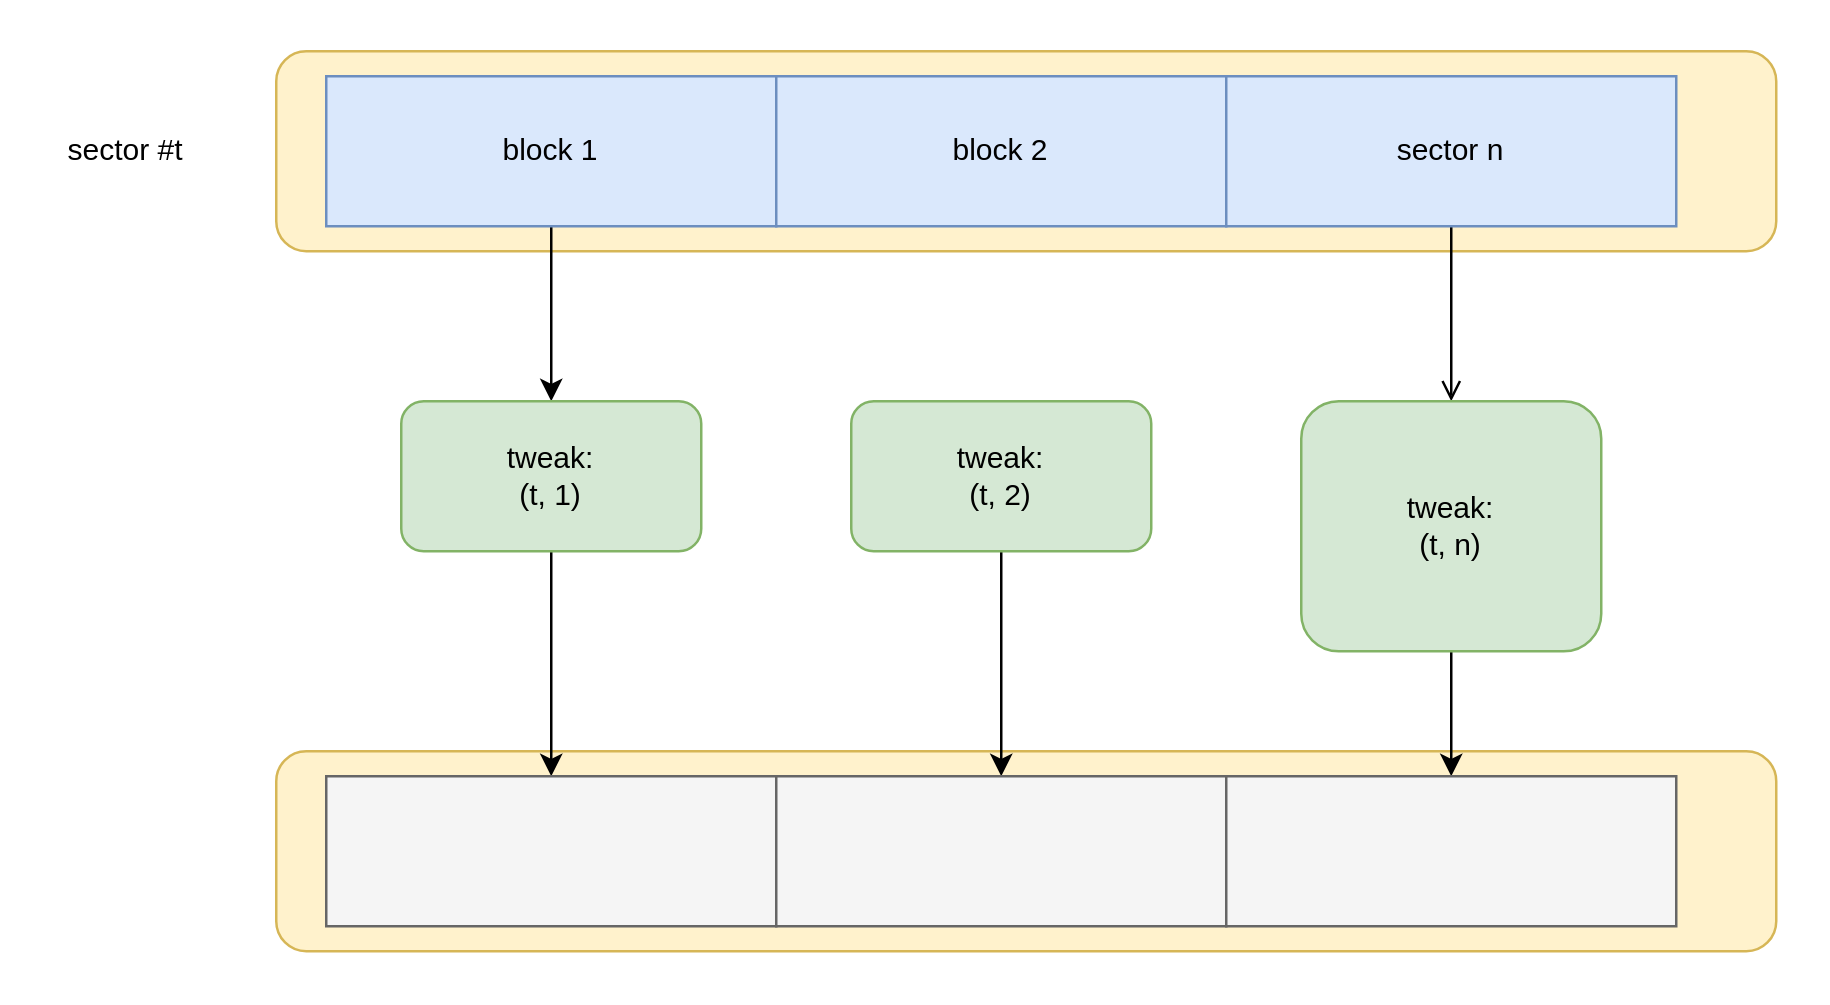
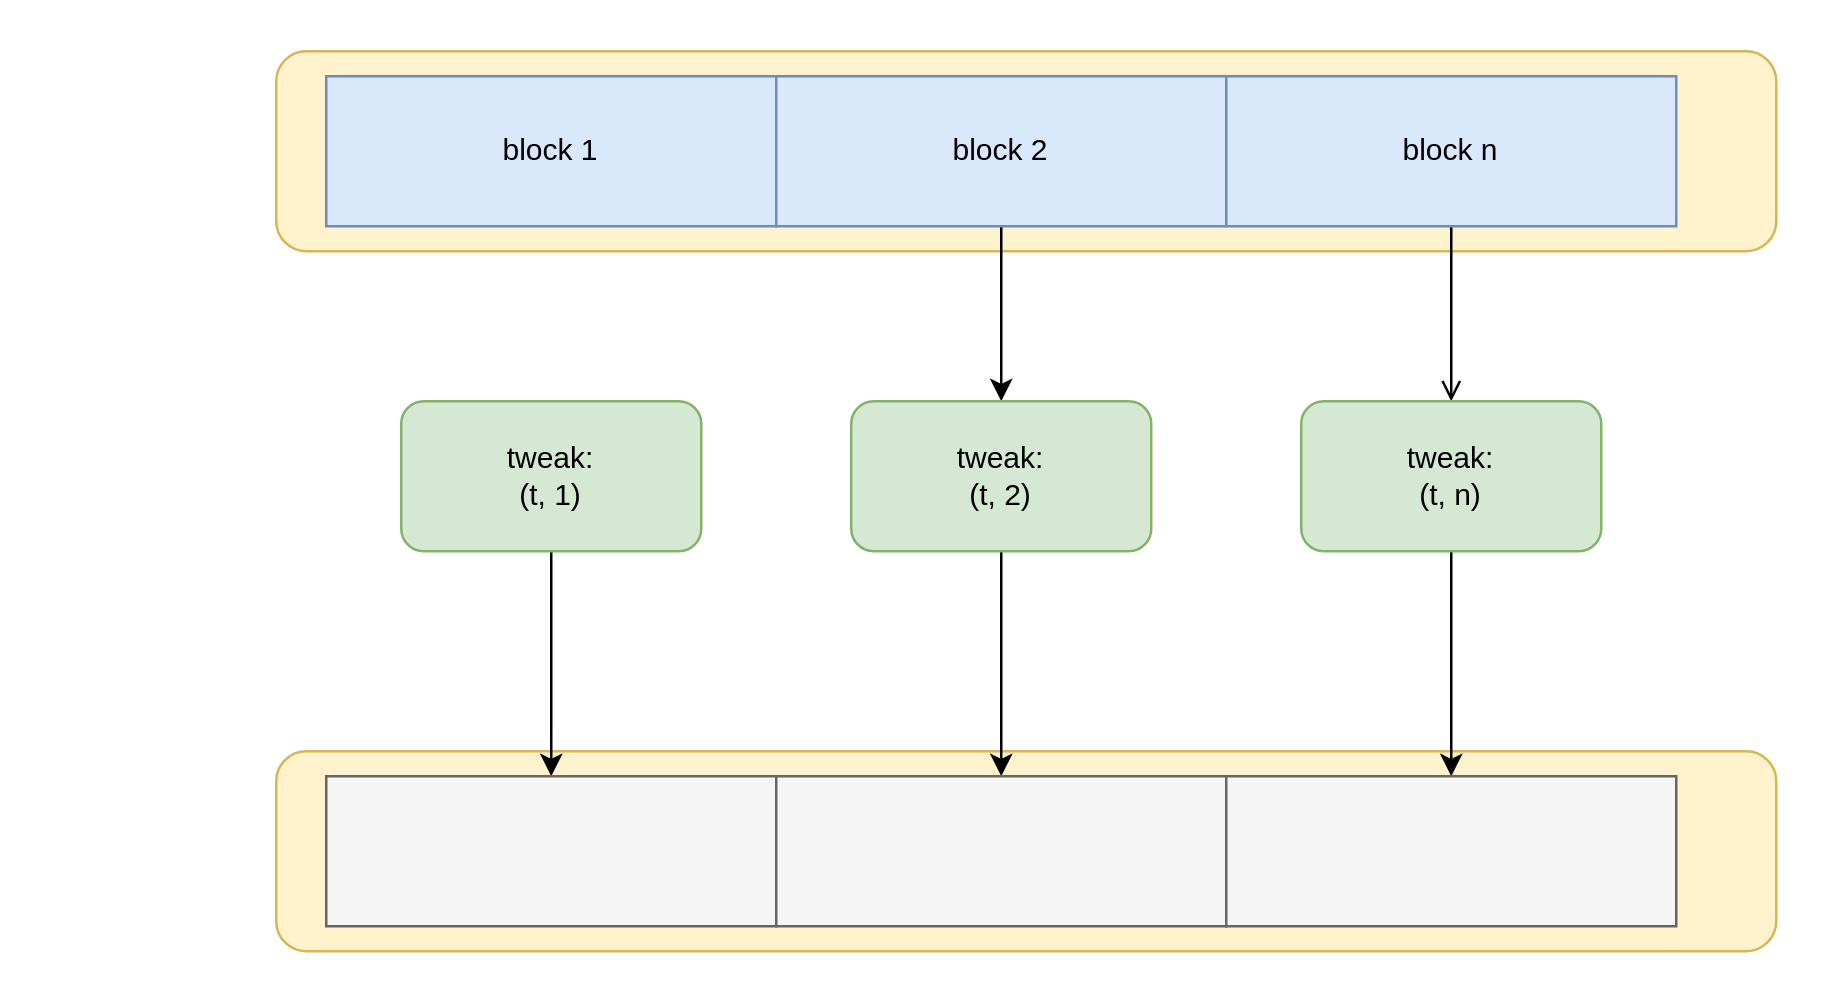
node "sector #t": removed
node "sector n": label "sector n" -> "block n"
edge "block 1" -> "tweak: (t, 1)": removed
edge "block 2" -> "tweak: (t, 2)": added
node "tweak: (t, n)": size 300x250 -> 300x150
